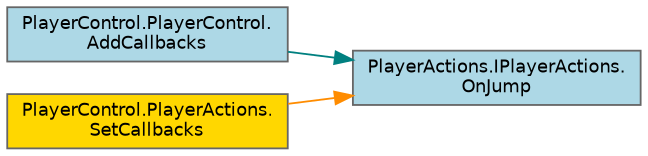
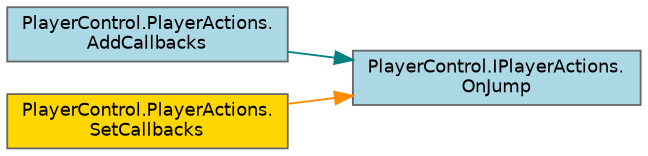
node "PlayerControl.PlayerControl. AddCallbacks": label "PlayerControl.PlayerControl. AddCallbacks" -> "PlayerControl.PlayerActions. AddCallbacks"
node "PlayerActions.IPlayerActions. OnJump": label "PlayerActions.IPlayerActions. OnJump" -> "PlayerControl.IPlayerActions. OnJump"
